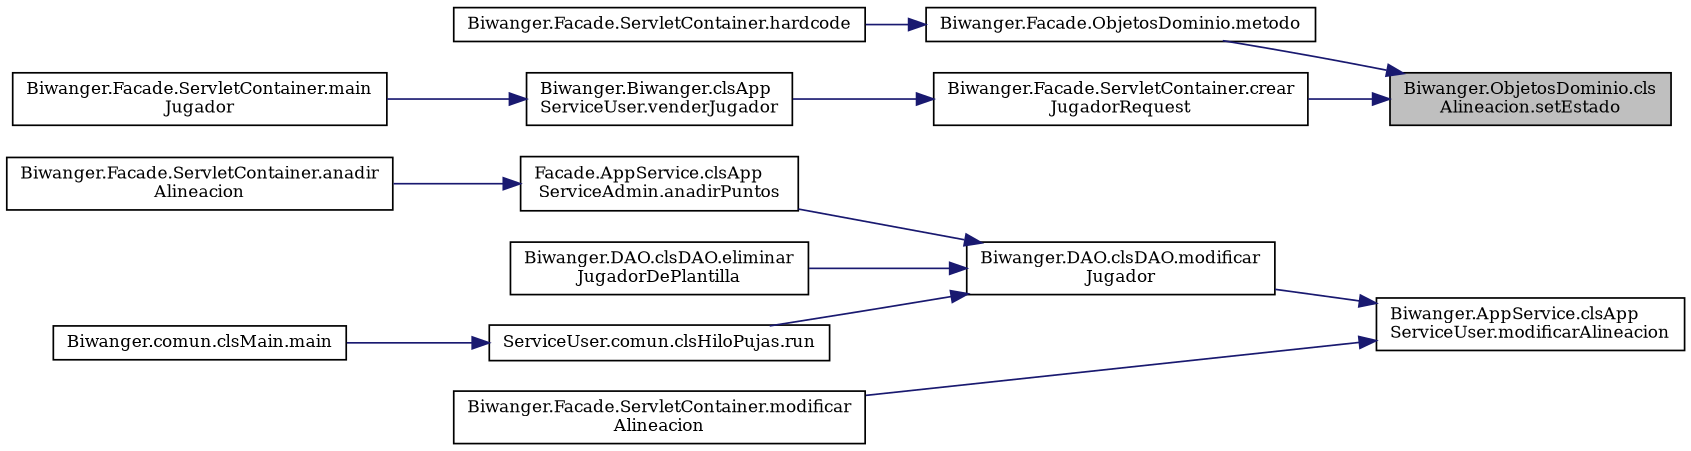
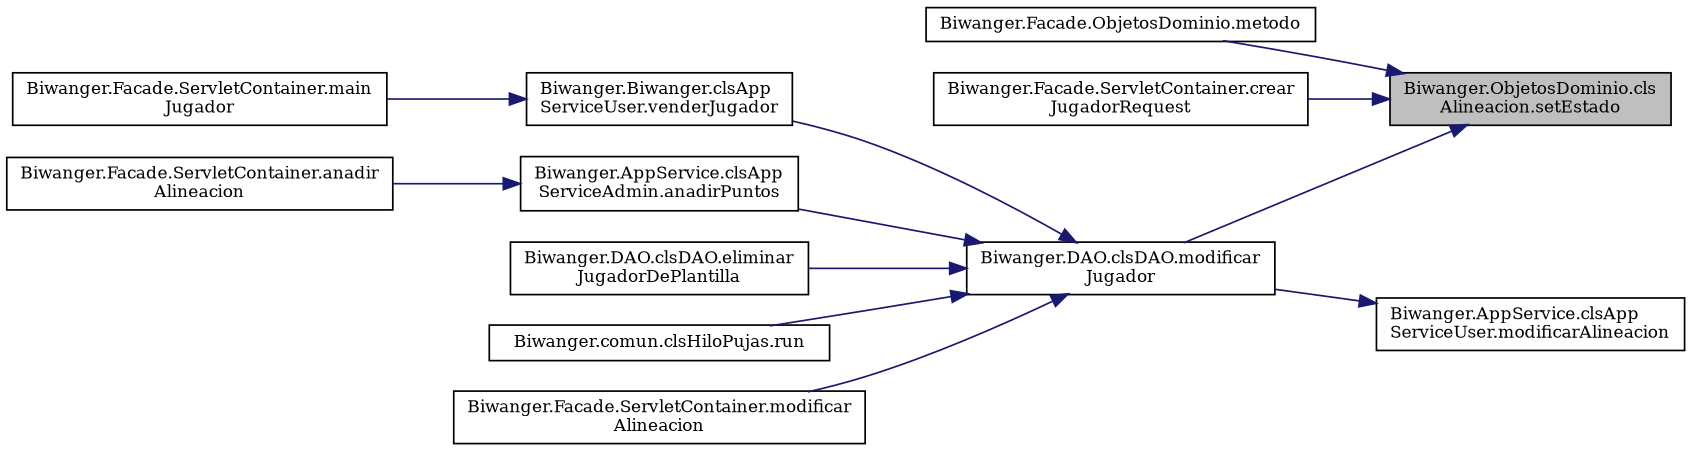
node "Biwanger.Facade.ServletContainer.hardcode": removed
edge "Biwanger.Biwanger.clsApp ServiceUser.venderJugador" -> "Biwanger.Facade.ServletContainer.crear JugadorRequest": now "Biwanger.Biwanger.clsApp ServiceUser.venderJugador" -> "Biwanger.DAO.clsDAO.modificar Jugador"
node "Facade.AppService.clsApp ServiceAdmin.anadirPuntos": label "Facade.AppService.clsApp ServiceAdmin.anadirPuntos" -> "Biwanger.AppService.clsApp ServiceAdmin.anadirPuntos"
edge "Biwanger.DAO.clsDAO.modificar Jugador" -> "Biwanger.ObjetosDominio.cls Alineacion.setEstado": added
node "Biwanger.comun.clsMain.main": removed
node "ServiceUser.comun.clsHiloPujas.run": label "ServiceUser.comun.clsHiloPujas.run" -> "Biwanger.comun.clsHiloPujas.run"
edge "Biwanger.Facade.ServletContainer.modificar Alineacion" -> "Biwanger.AppService.clsApp ServiceUser.modificarAlineacion": now "Biwanger.Facade.ServletContainer.modificar Alineacion" -> "Biwanger.DAO.clsDAO.modificar Jugador"
